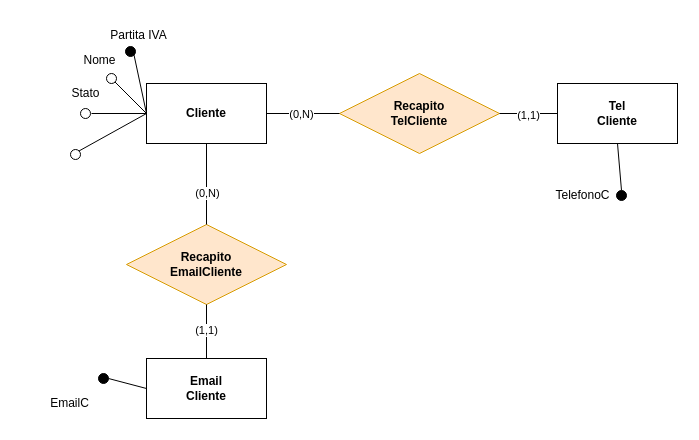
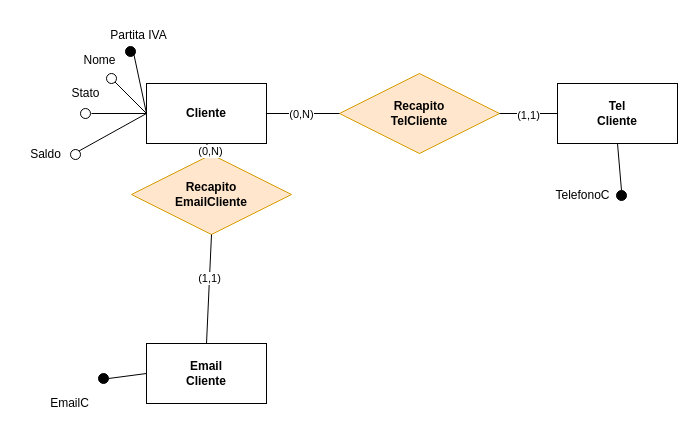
node "Saldo": added
node "Recapito EmailCliente": moved (207, 265) -> (212, 195)
node "Email Cliente": moved (207, 389) -> (207, 374)
